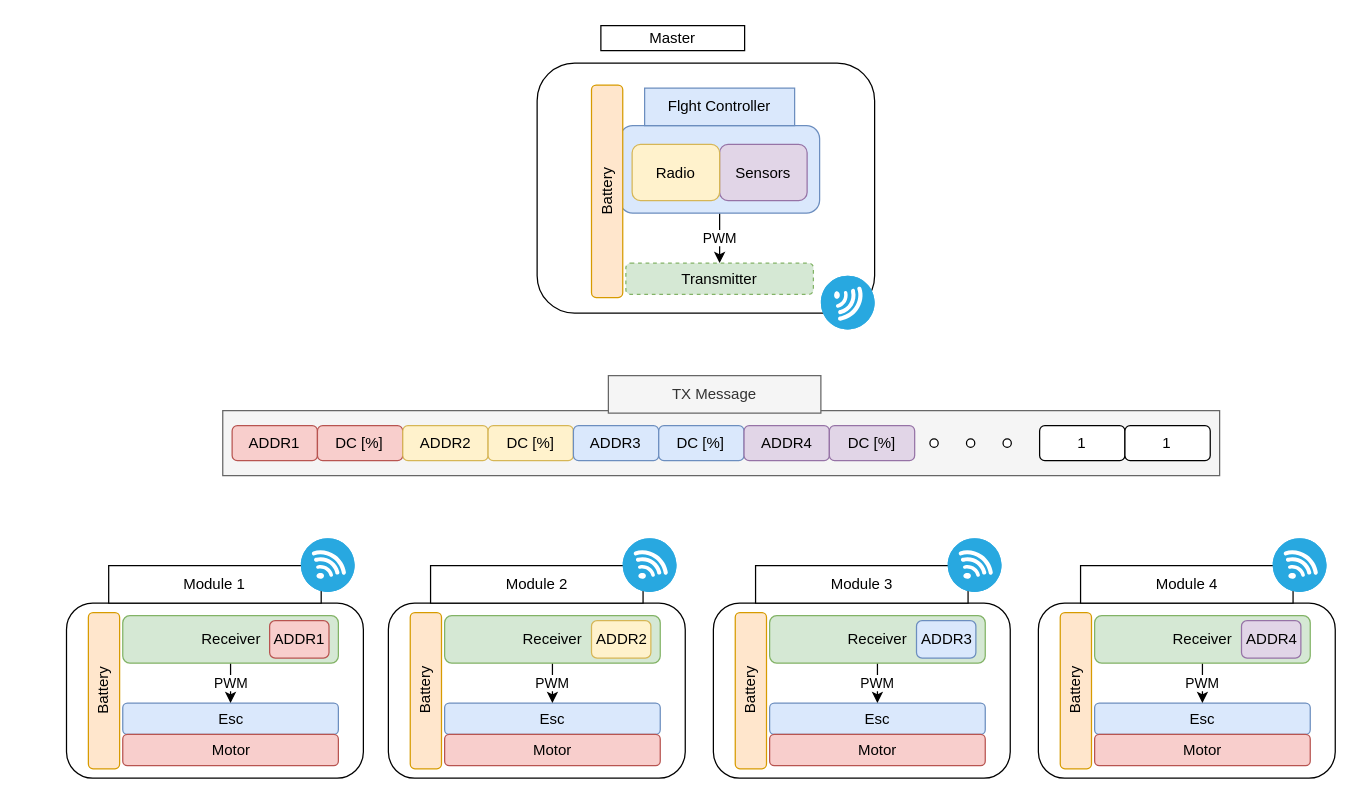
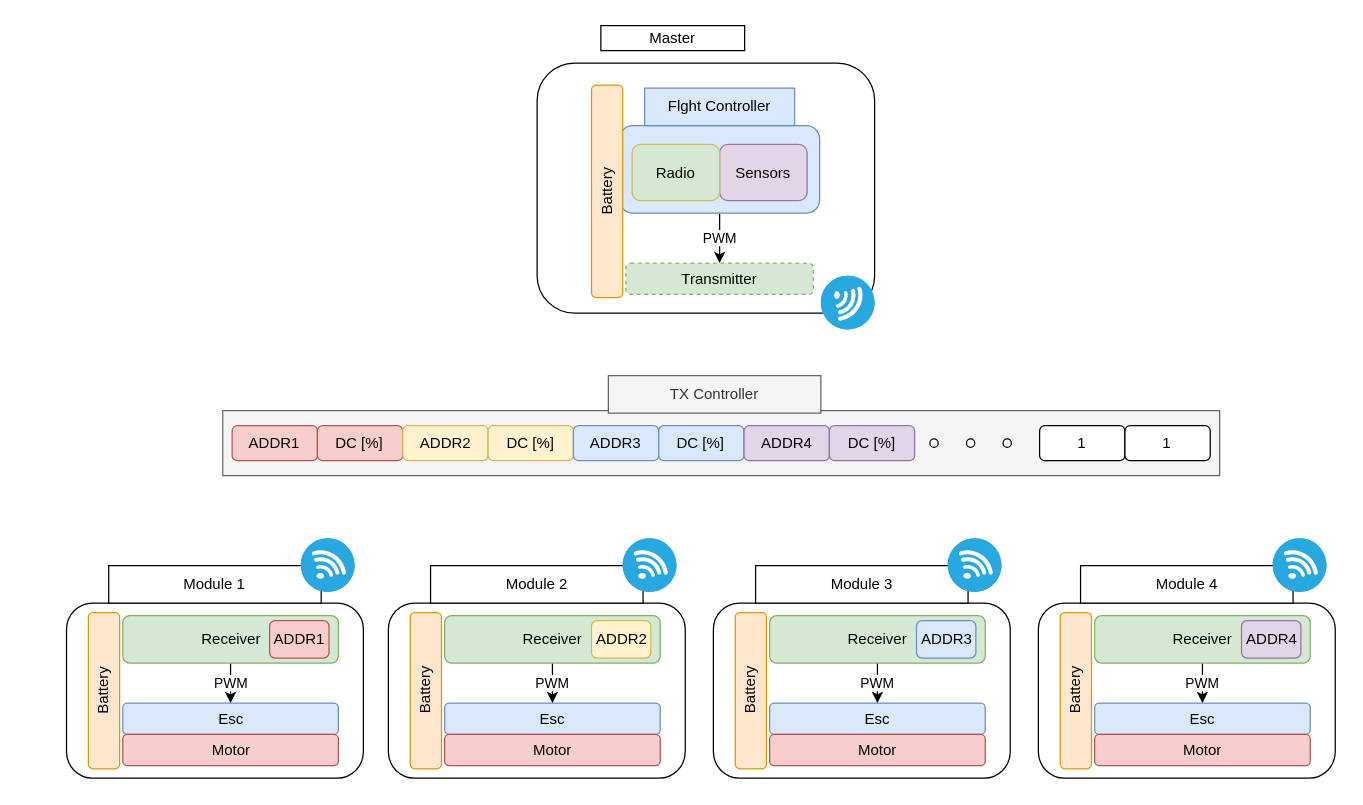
node "Radio": fillcolor #fff2cc -> #d5e8d4
node "TX Message": label "TX Message" -> "TX Controller"
